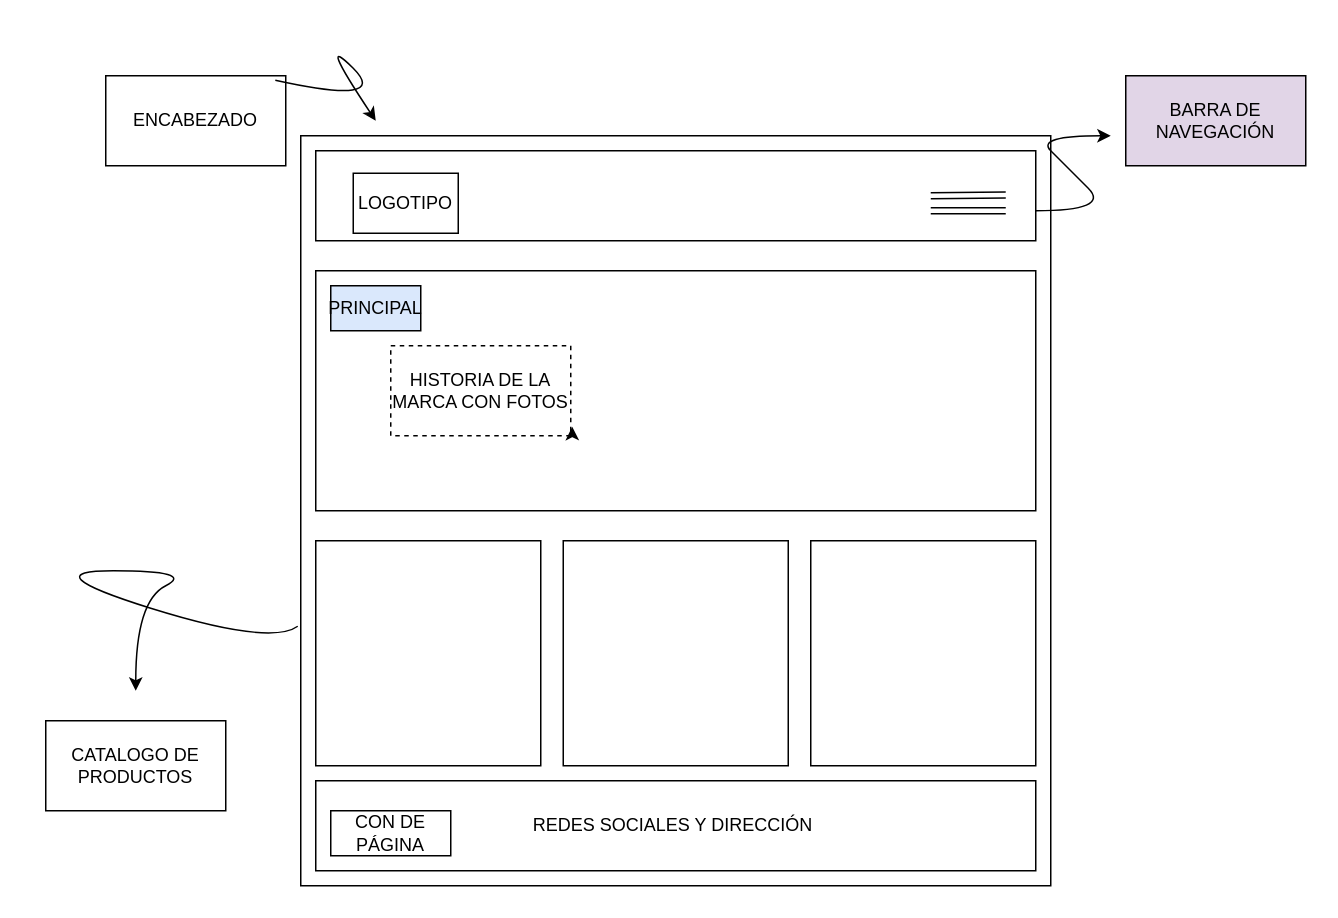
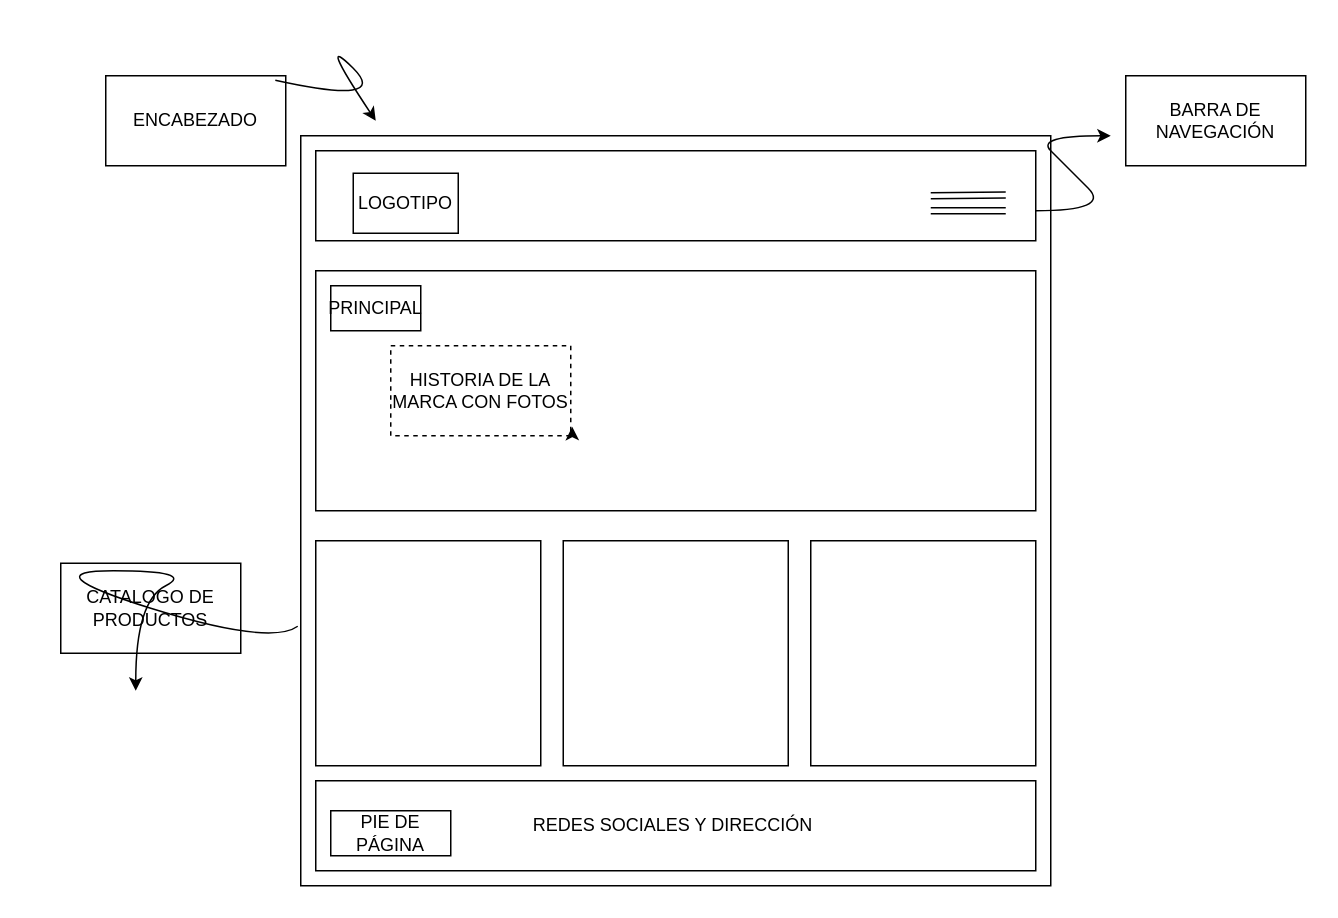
node "BARRA DE NAVEGACIÓN": fillcolor #e1d5e7 -> #ffffff
node "PRINCIPAL": fillcolor #dae8fc -> #ffffff
node "CATALOGO DE PRODUCTOS": moved (136, 766) -> (151, 608)
node "CON DE PÁGINA": label "CON DE PÁGINA" -> "PIE DE PÁGINA"
